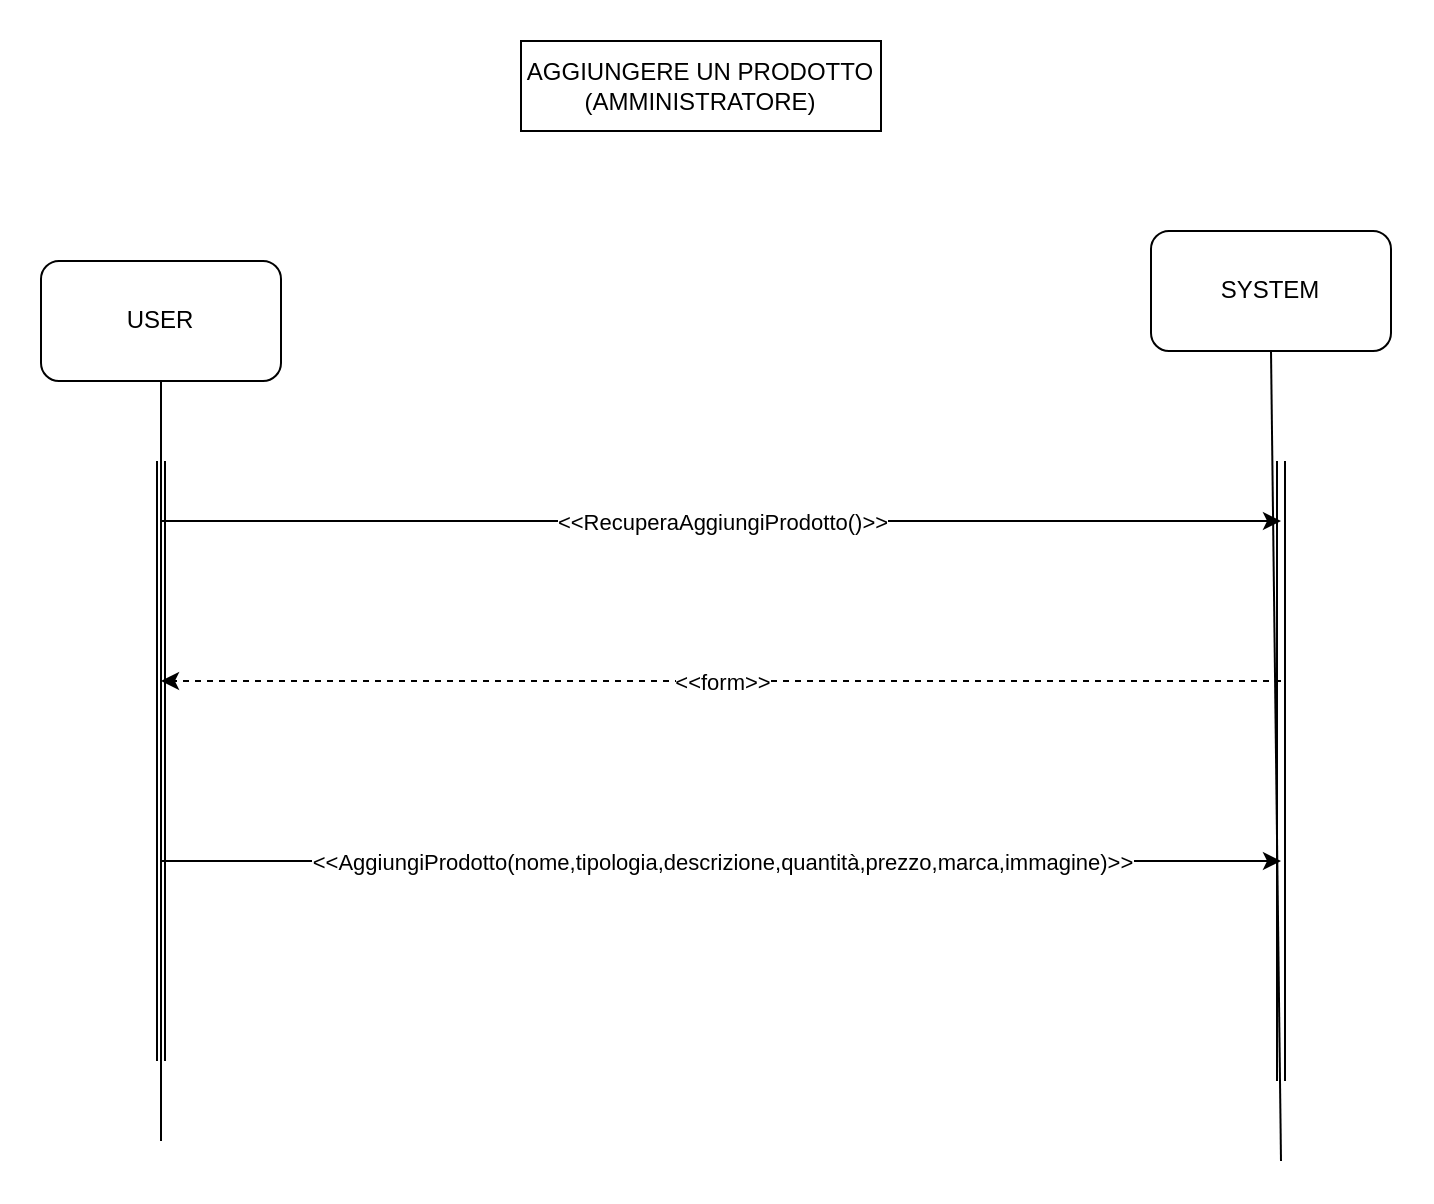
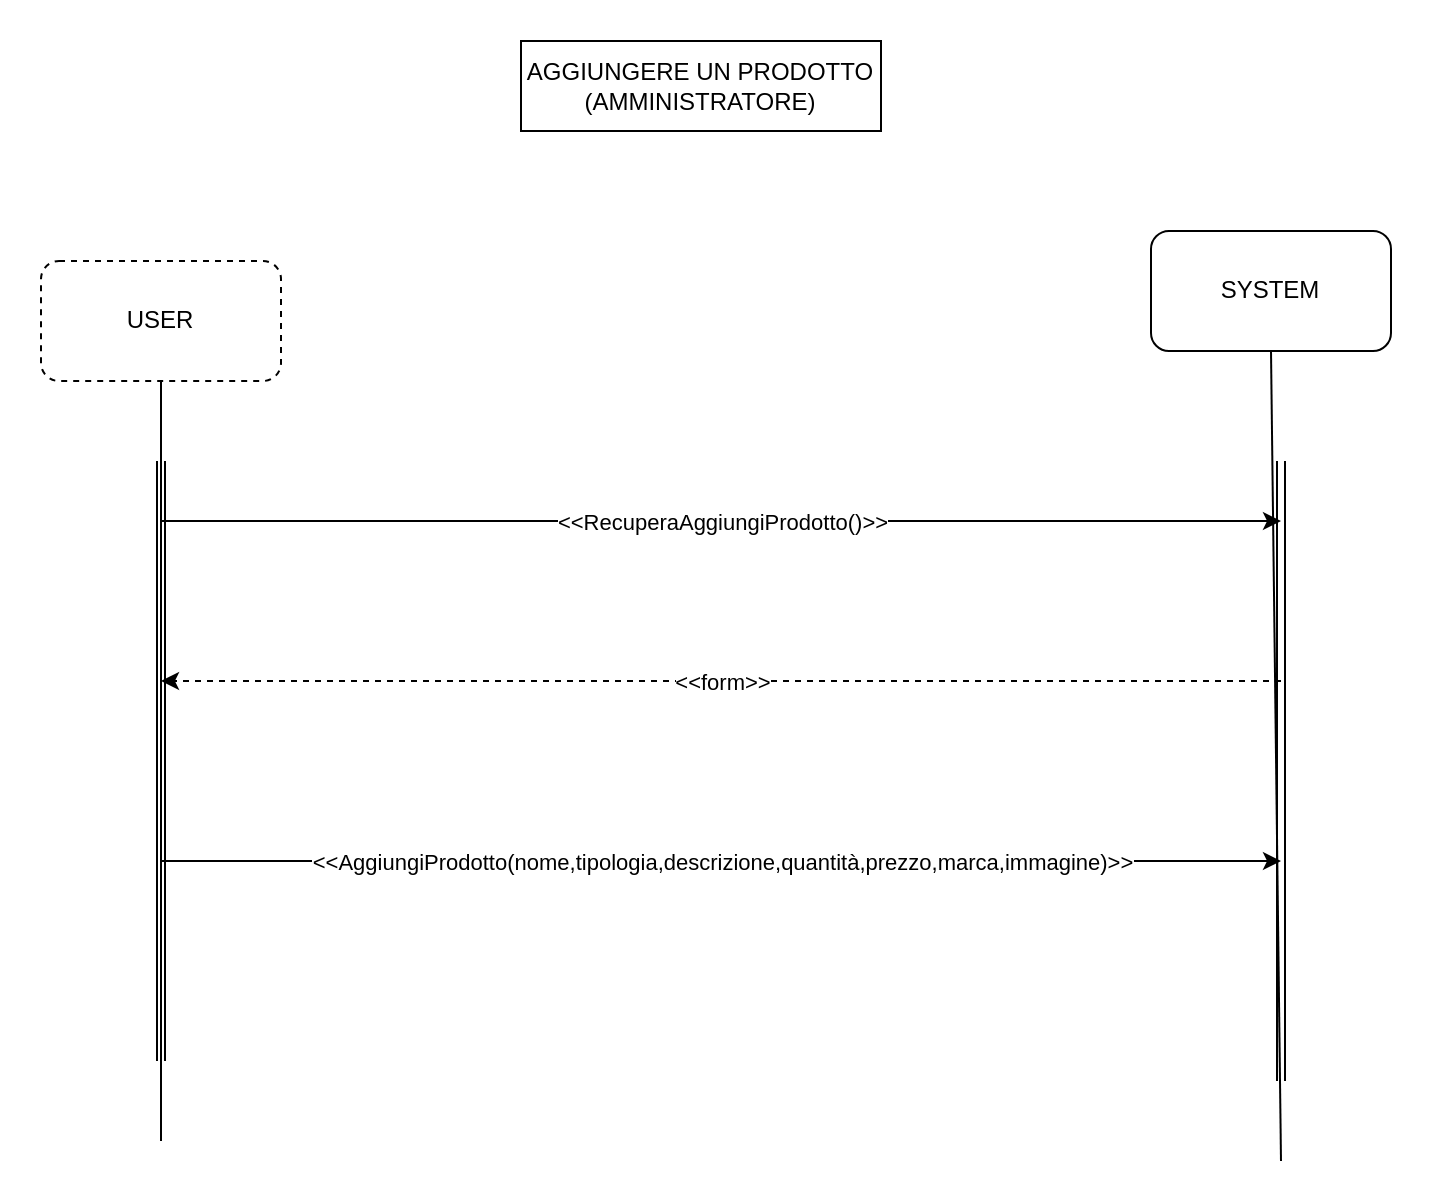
node "USER": style solid -> dashed
